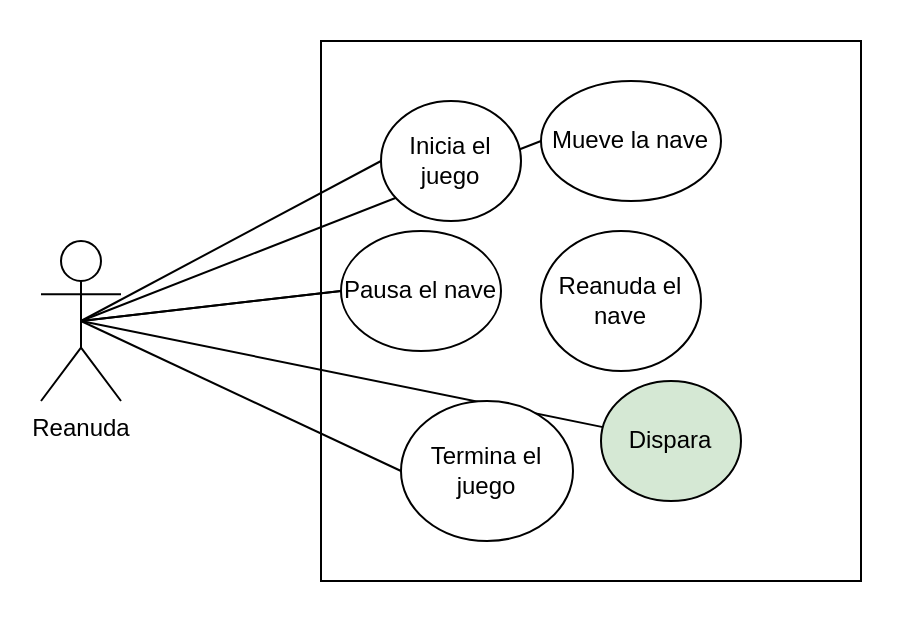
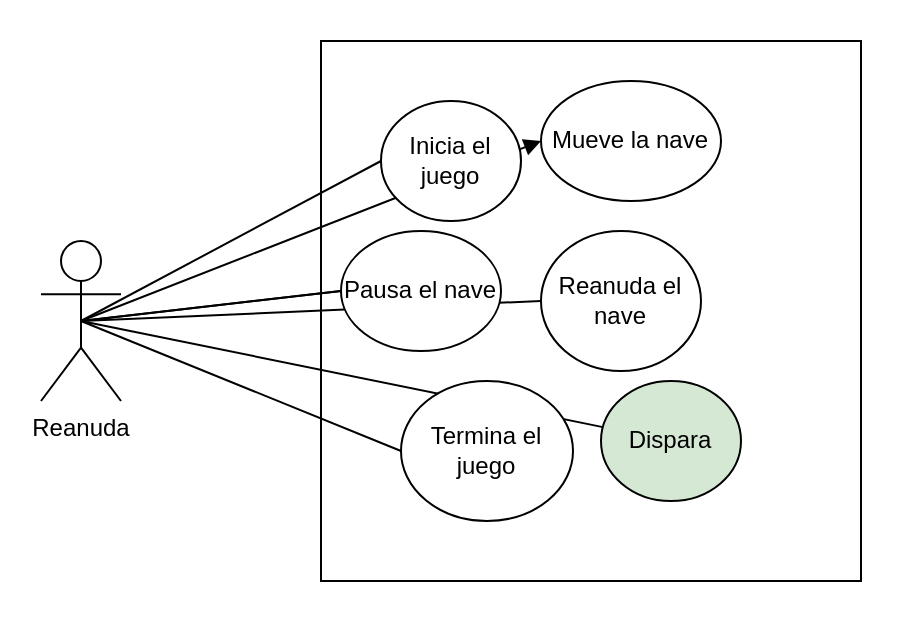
edge "Mueve la nave" -- "Reanuda": arrowhead none -> block
edge "Reanuda el nave" -- "Reanuda": added
node "Termina el juego": moved (487, 471) -> (487, 451)
